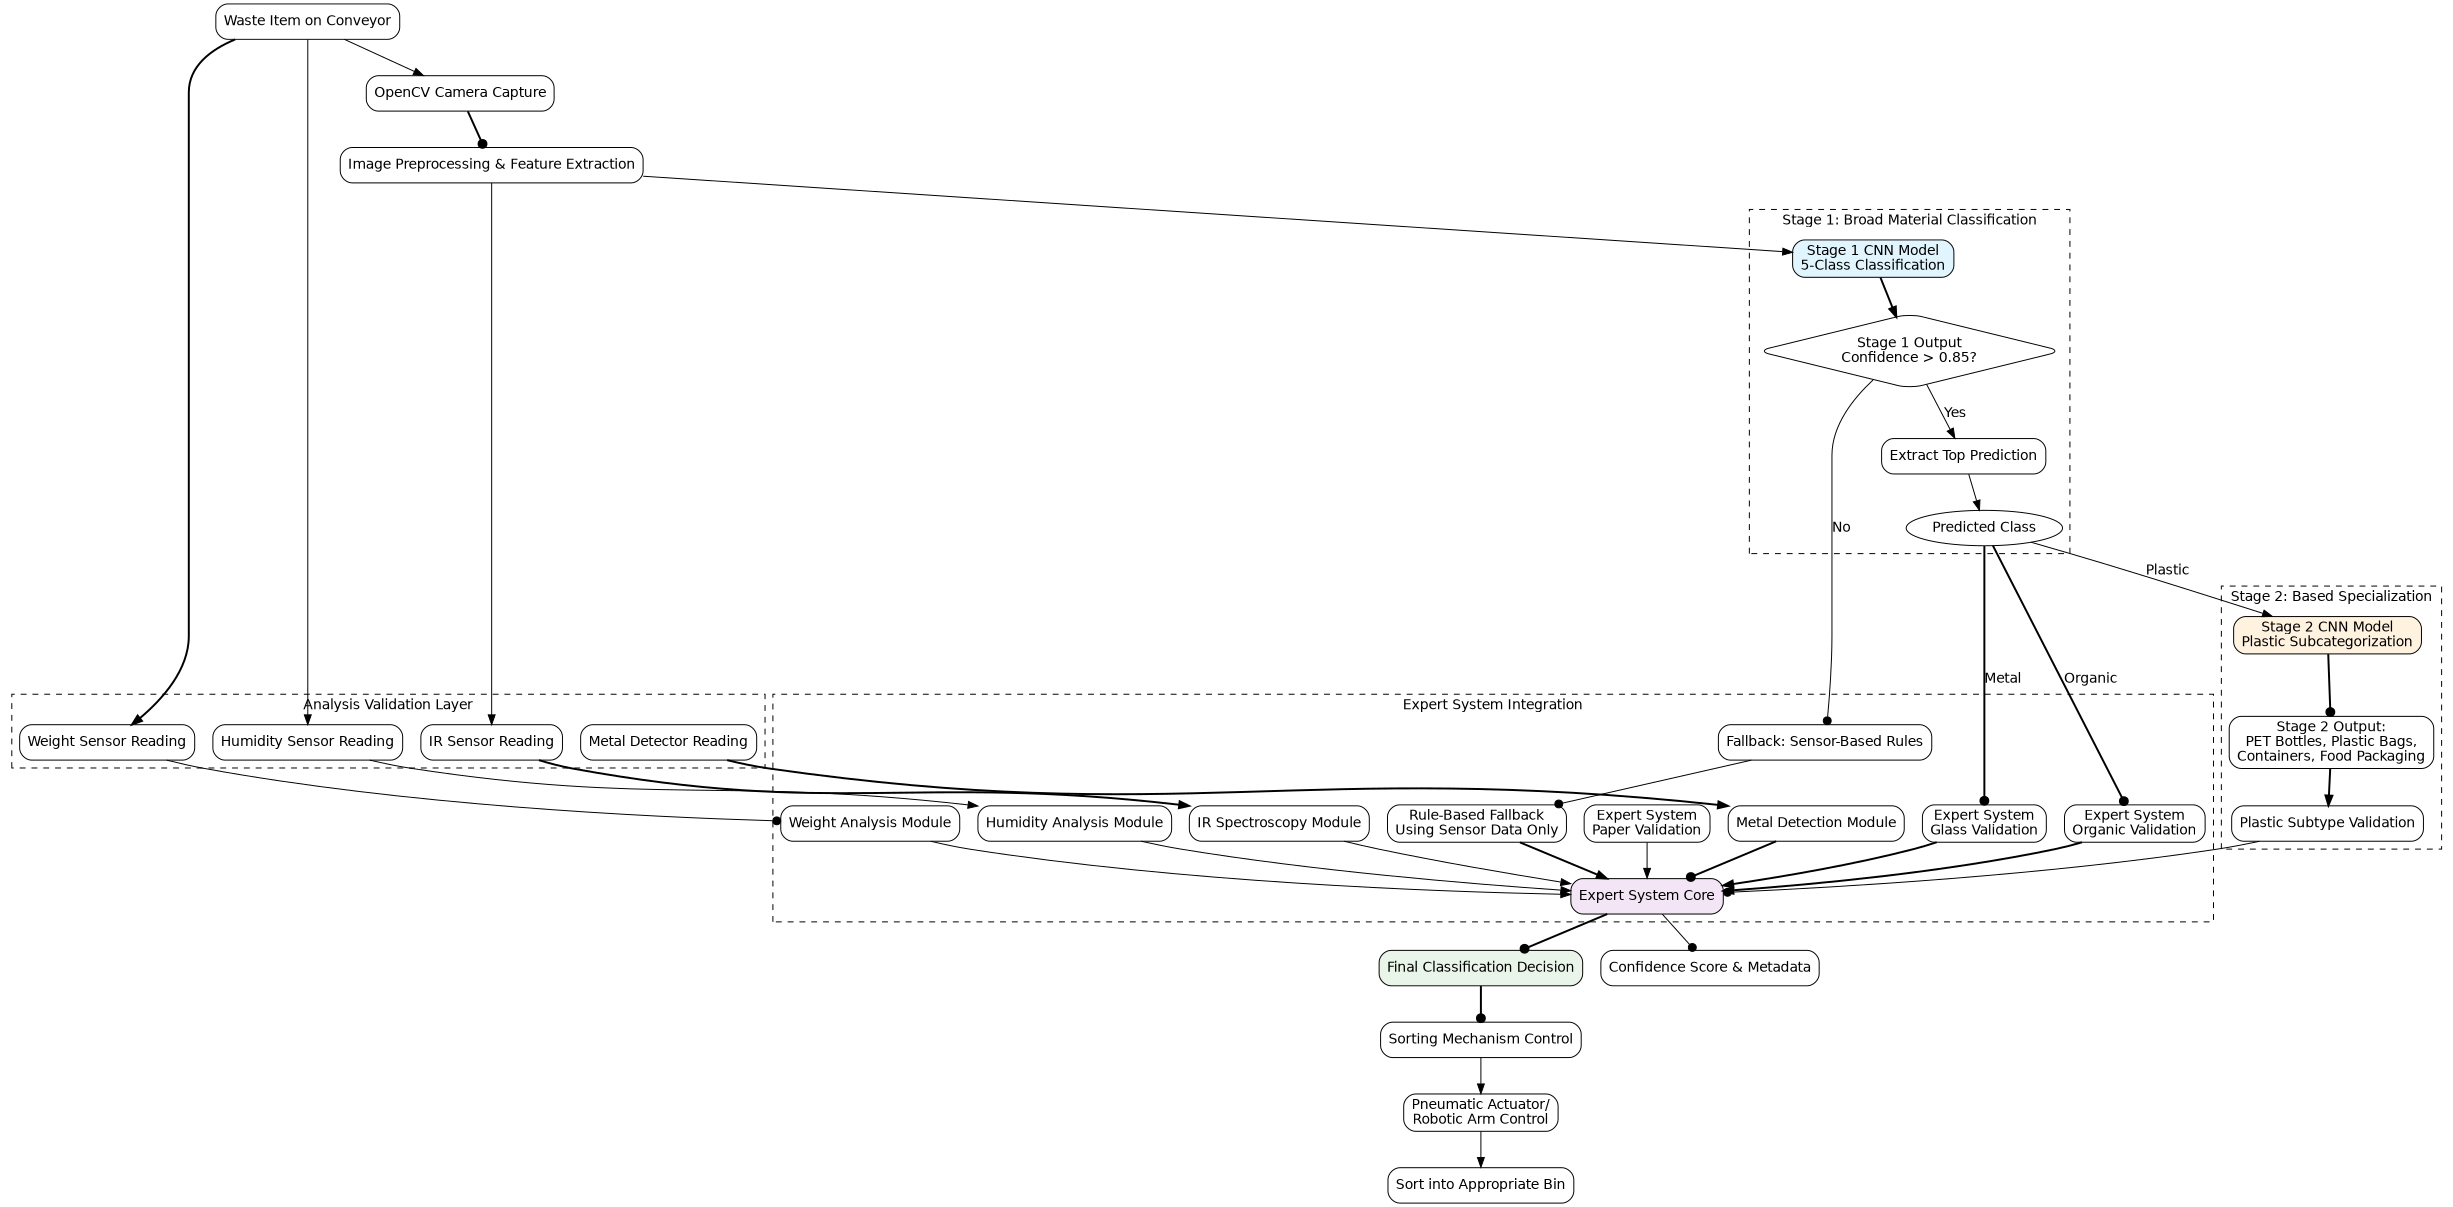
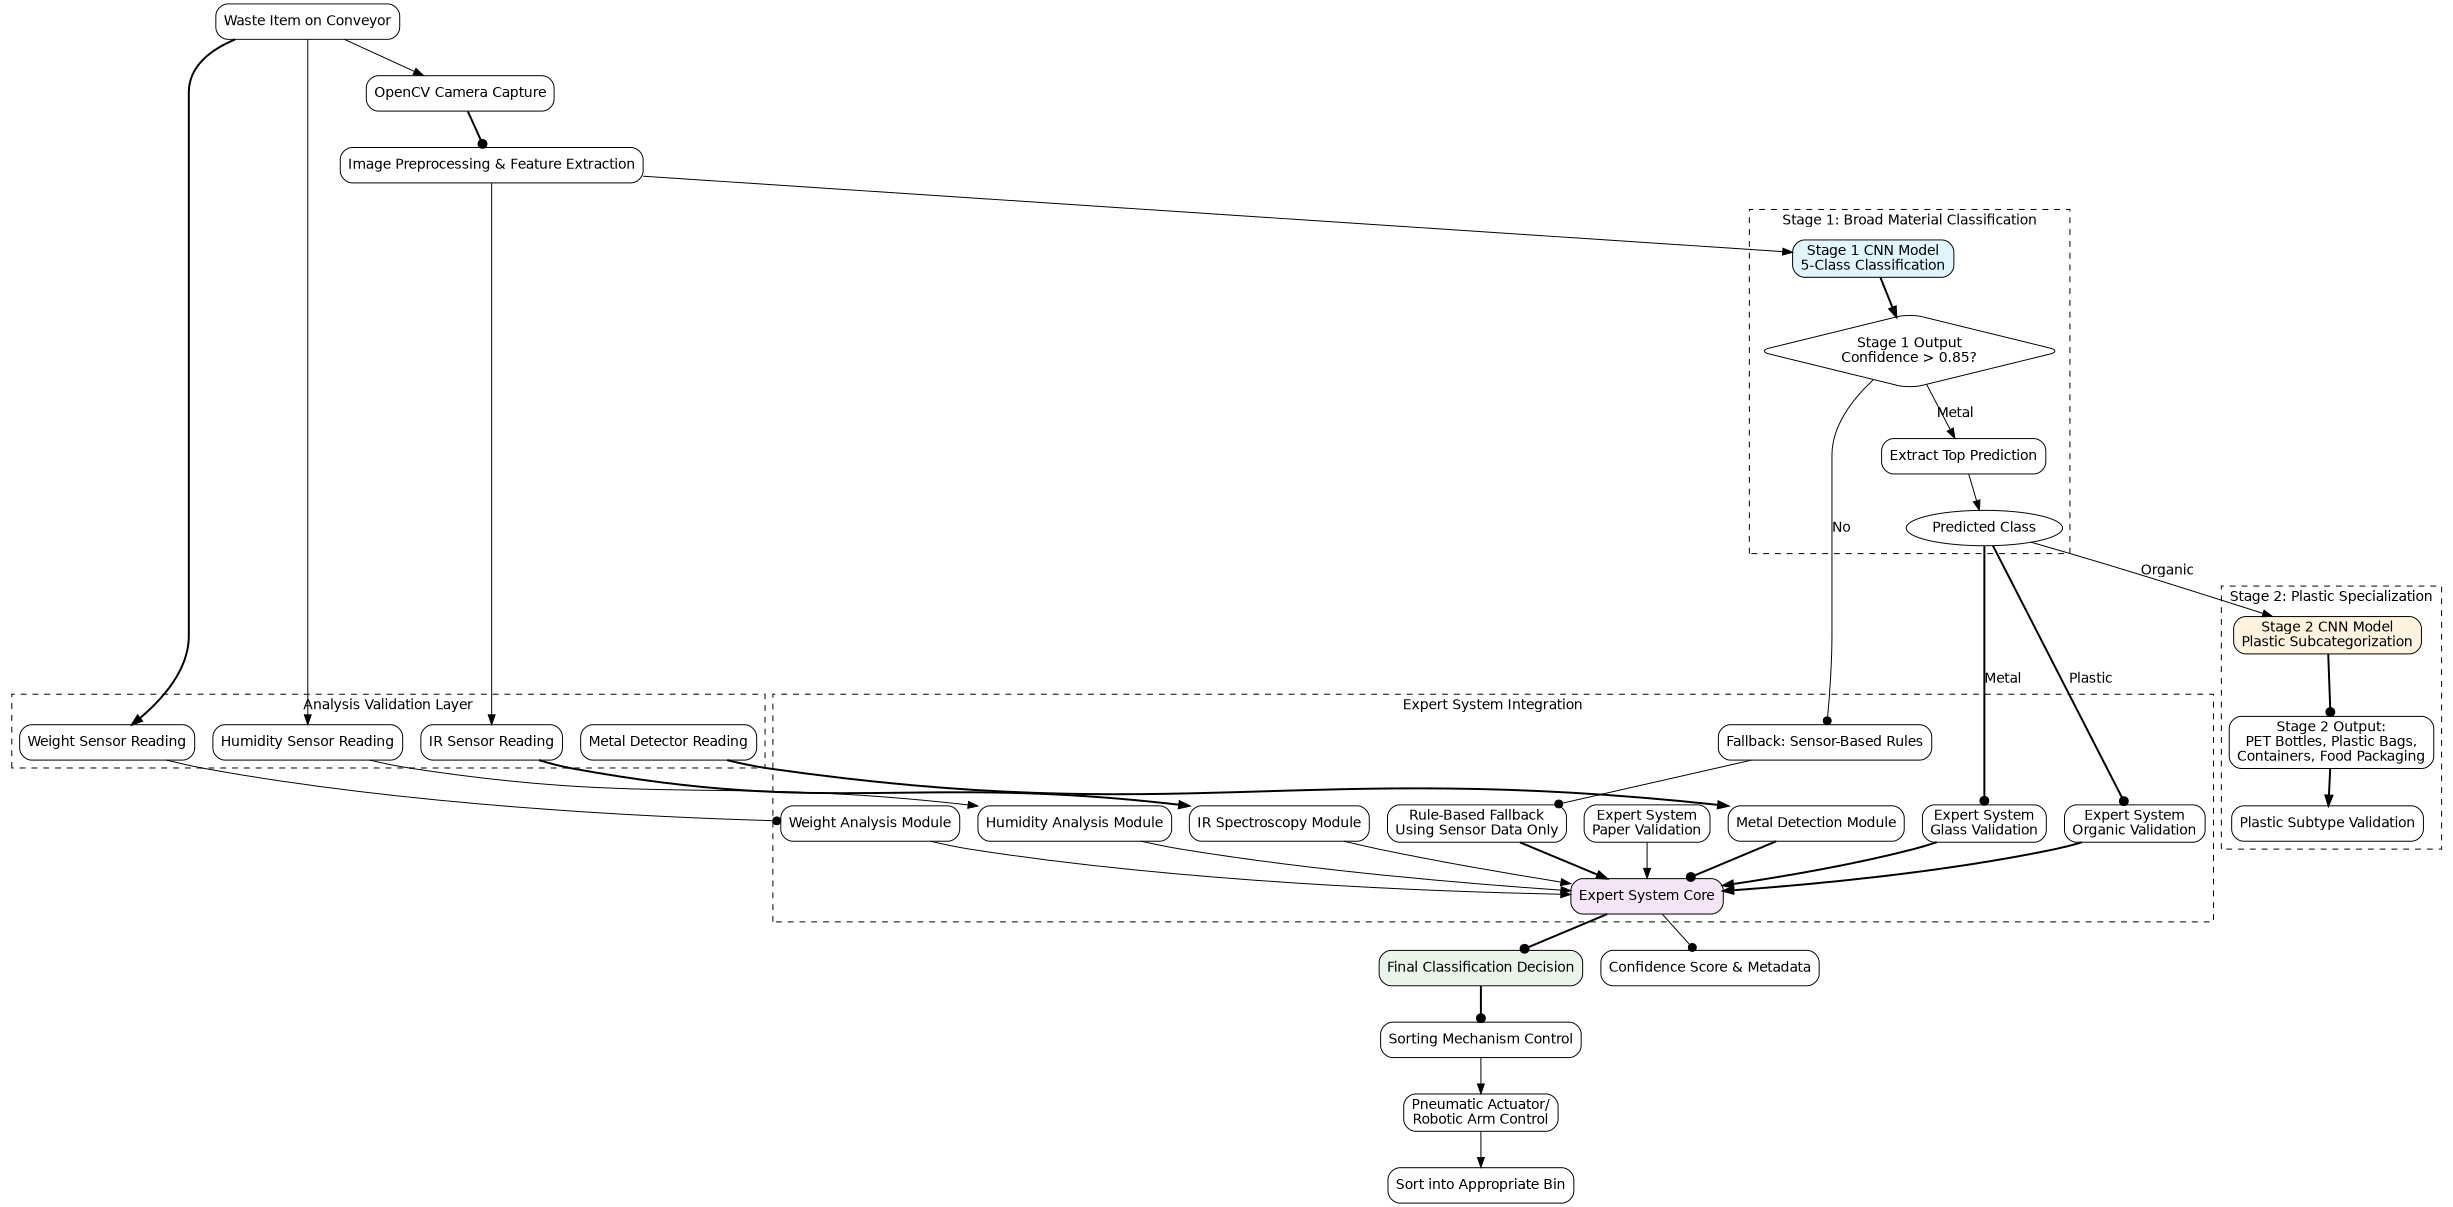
edge "Stage 1 Output Confidence > 0.85?" -> "Extract Top Prediction": label "Yes" -> "Metal"
edge "Predicted Class" -> "Stage 2 CNN Model Plastic Subcategorization": label "Plastic" -> "Organic"
cluster "Stage 2: Based Specialization": label "Stage 2: Based Specialization" -> "Stage 2: Plastic Specialization"
edge "Predicted Class" -> "Expert System Organic Validation": label "Organic" -> "Plastic"
edge "Plastic Subtype Validation" -> "Expert System Core": removed
